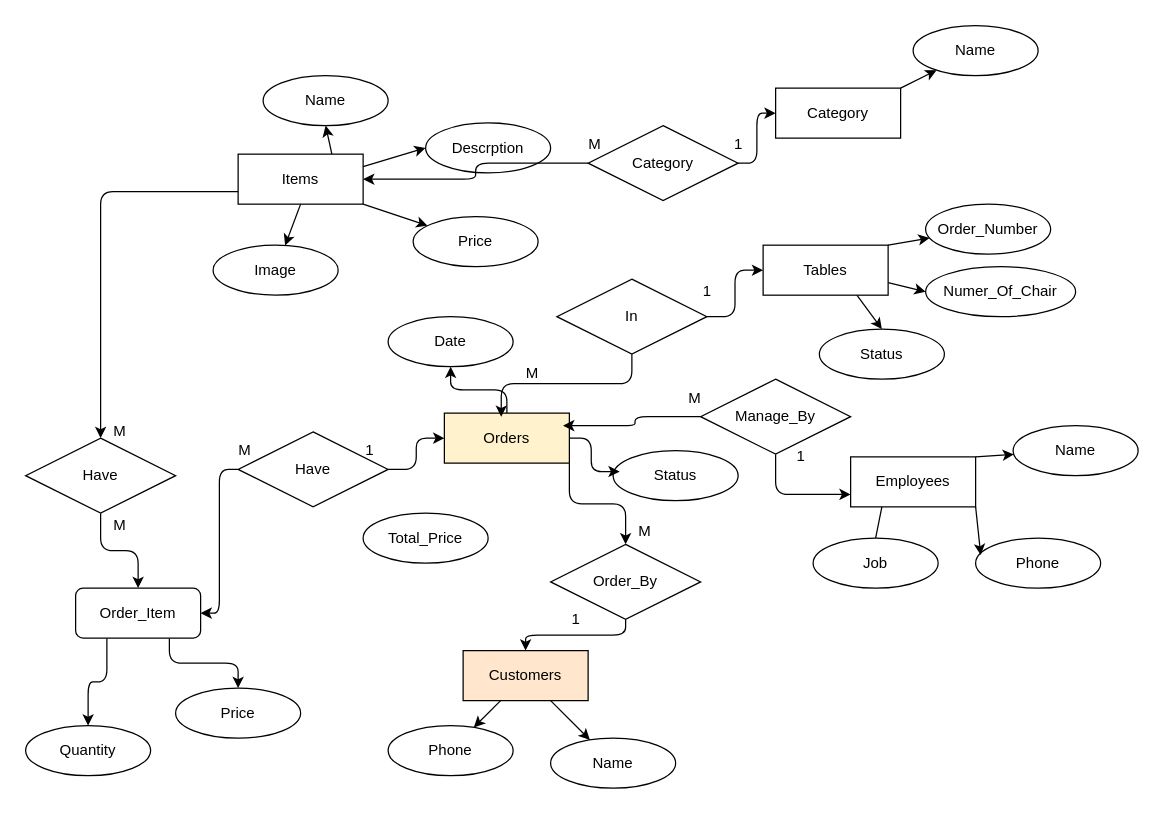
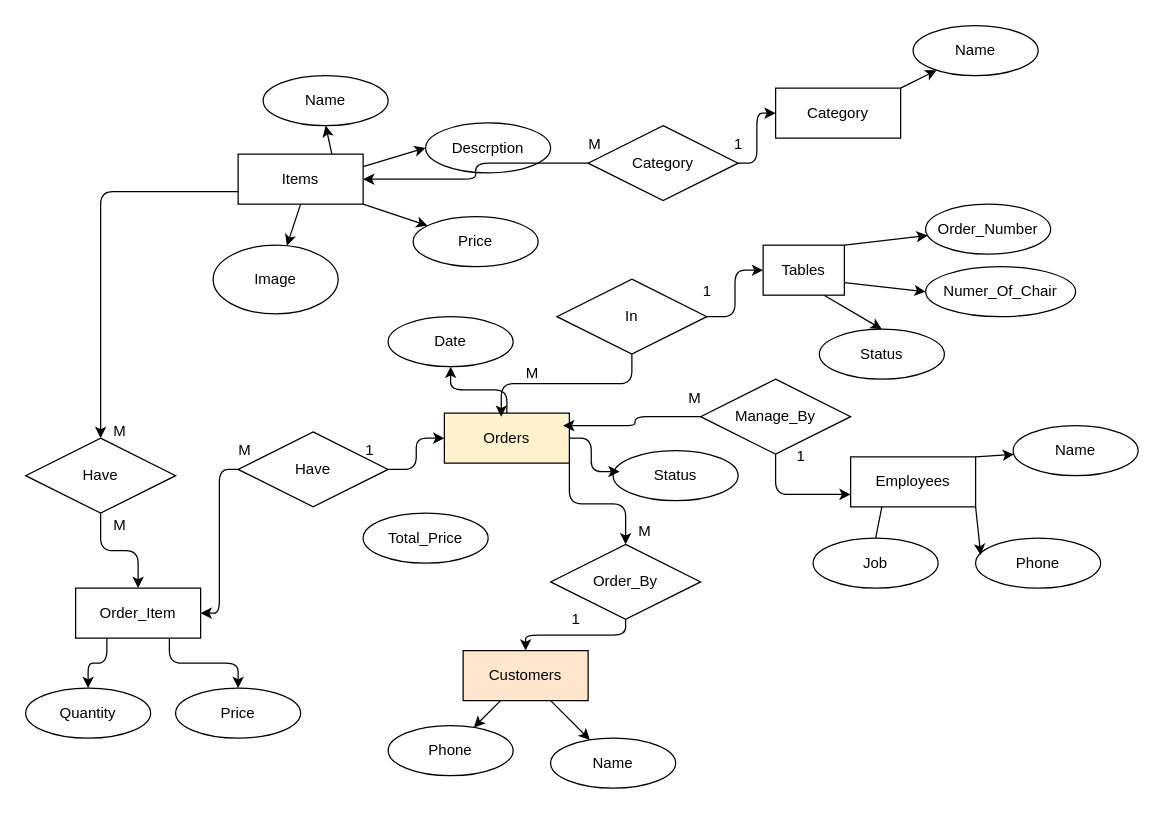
node "Image": size 125x50 -> 125x69
node "Tables": size 125x50 -> 81x50
node "Order_Item": shape rounded rectangle -> rectangle
node "Quantity": moved (88, 751) -> (88, 713)
